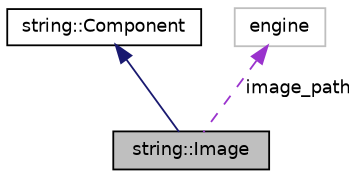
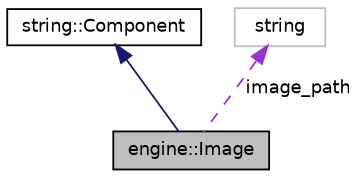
node "engine": label "engine" -> "string"
node "string::Image": label "string::Image" -> "engine::Image"
